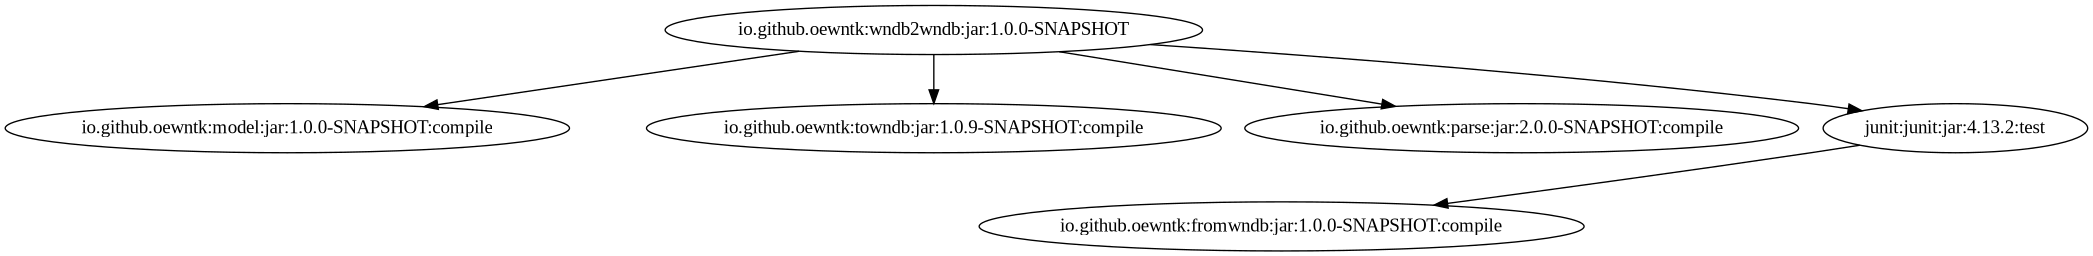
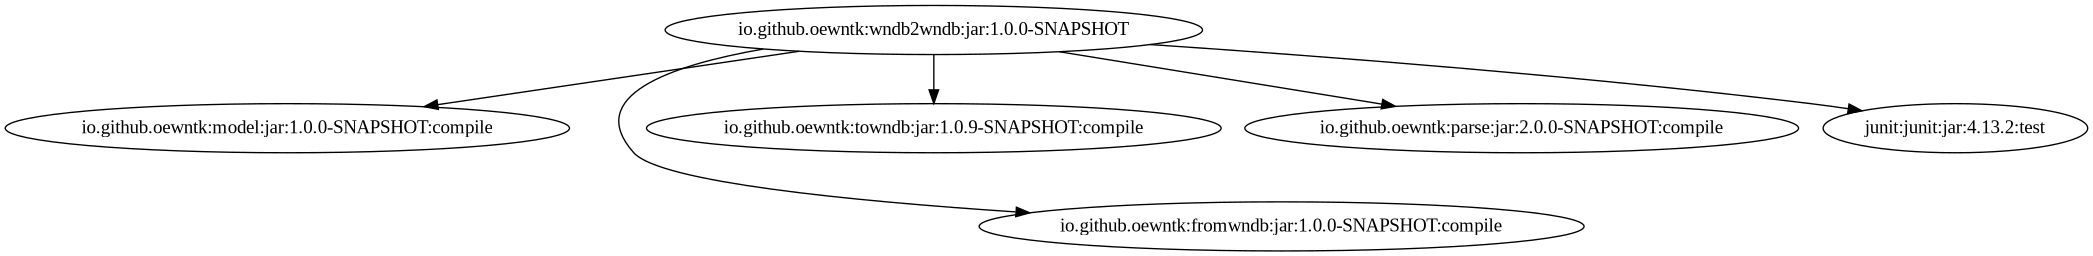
edge "junit:junit:jar:4.13.2:test" -> "io.github.oewntk:fromwndb:jar:1.0.0-SNAPSHOT:compile": now "io.github.oewntk:wndb2wndb:jar:1.0.0-SNAPSHOT" -> "io.github.oewntk:fromwndb:jar:1.0.0-SNAPSHOT:compile"
